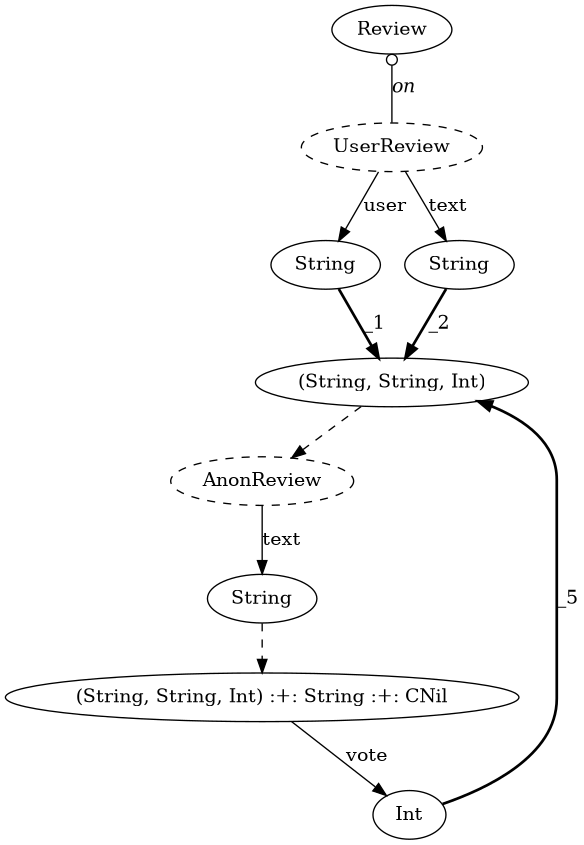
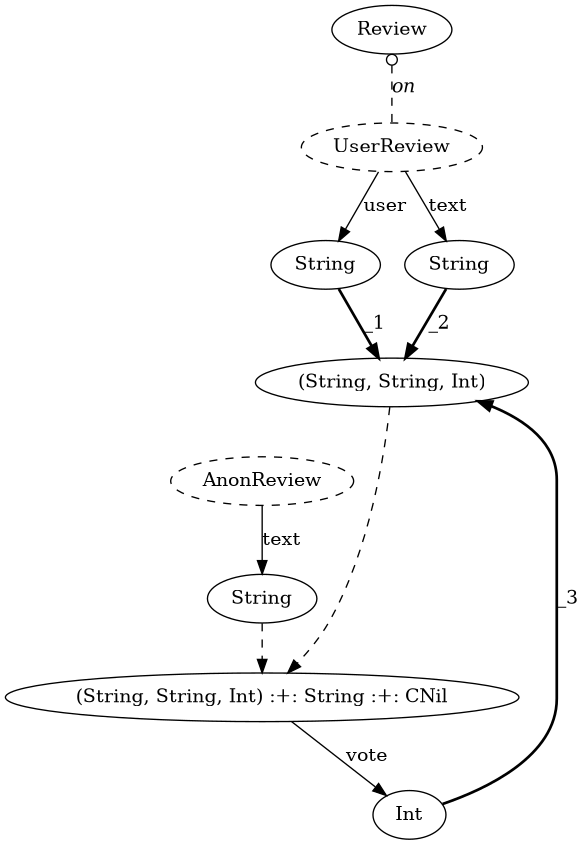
edge "UserReview" -> "Review": style solid -> dashed
edge "(String, String, Int)" -> "AnonReview": now "(String, String, Int)" -> "(String, String, Int) :+: String :+: CNil"
edge "Int" -> "(String, String, Int)": label "_5" -> "_3"
